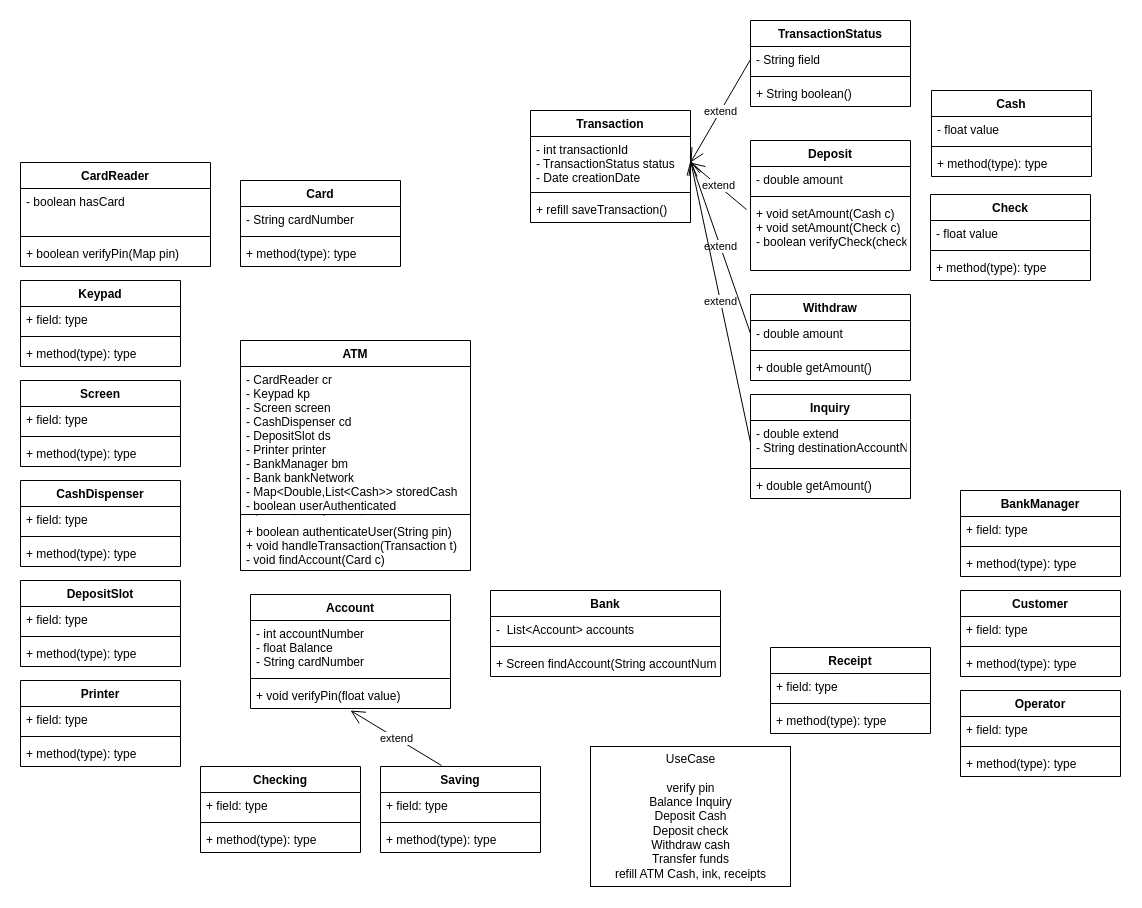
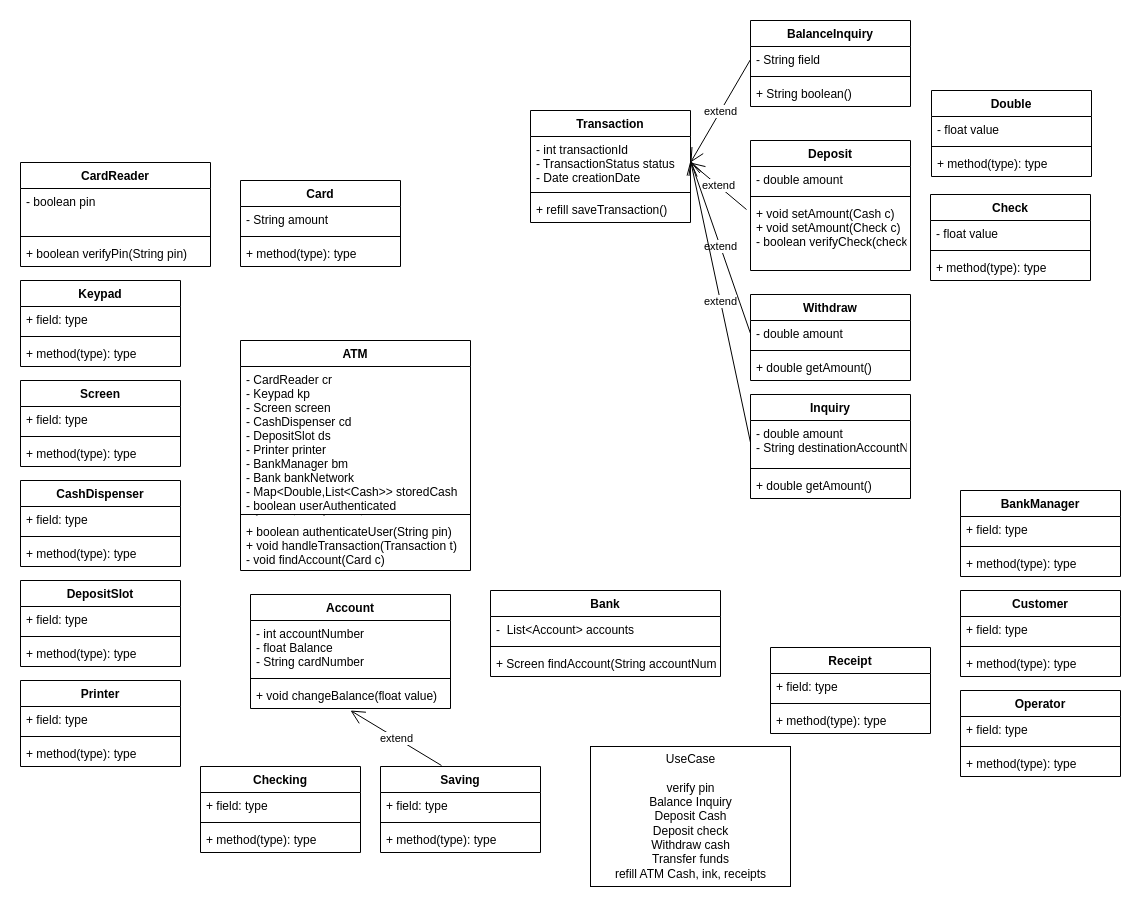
node "TransactionStatus": label "TransactionStatus" -> "BalanceInquiry"
node "Cash": label "Cash" -> "Double"
node "- boolean hasCard": label "- boolean hasCard" -> "- boolean pin"
node "- String cardNumber": label "- String cardNumber" -> "- String amount"
node "+ boolean verifyPin(Map pin)": label "+ boolean verifyPin(Map pin)" -> "+ boolean verifyPin(String pin)"
node "- double extend - String destinationAccountNumber": label "- double extend - String destinationAccountNumber" -> "- double amount - String destinationAccountNumber"
node "+ void verifyPin(float value)": label "+ void verifyPin(float value)" -> "+ void changeBalance(float value)"
